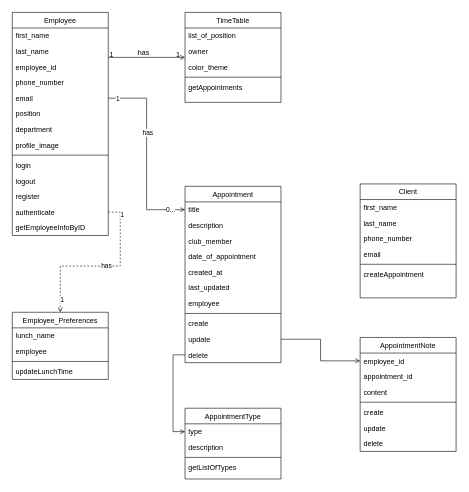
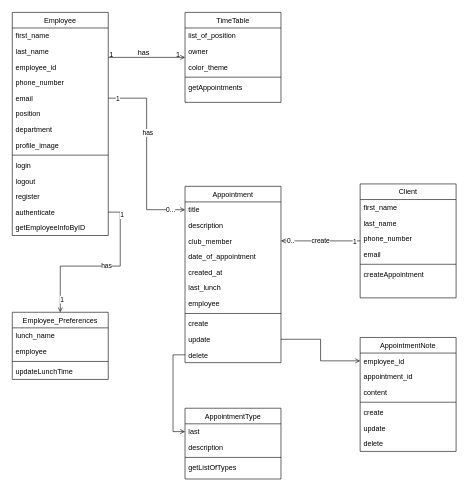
edge "Client" -> "club_member": added, labels "1", "create", "0.."
edge "authenticate" -> "Employee_Preferences": style dashed -> solid
node "last_updated": label "last_updated" -> "last_lunch"
node "type": label "type" -> "last"
